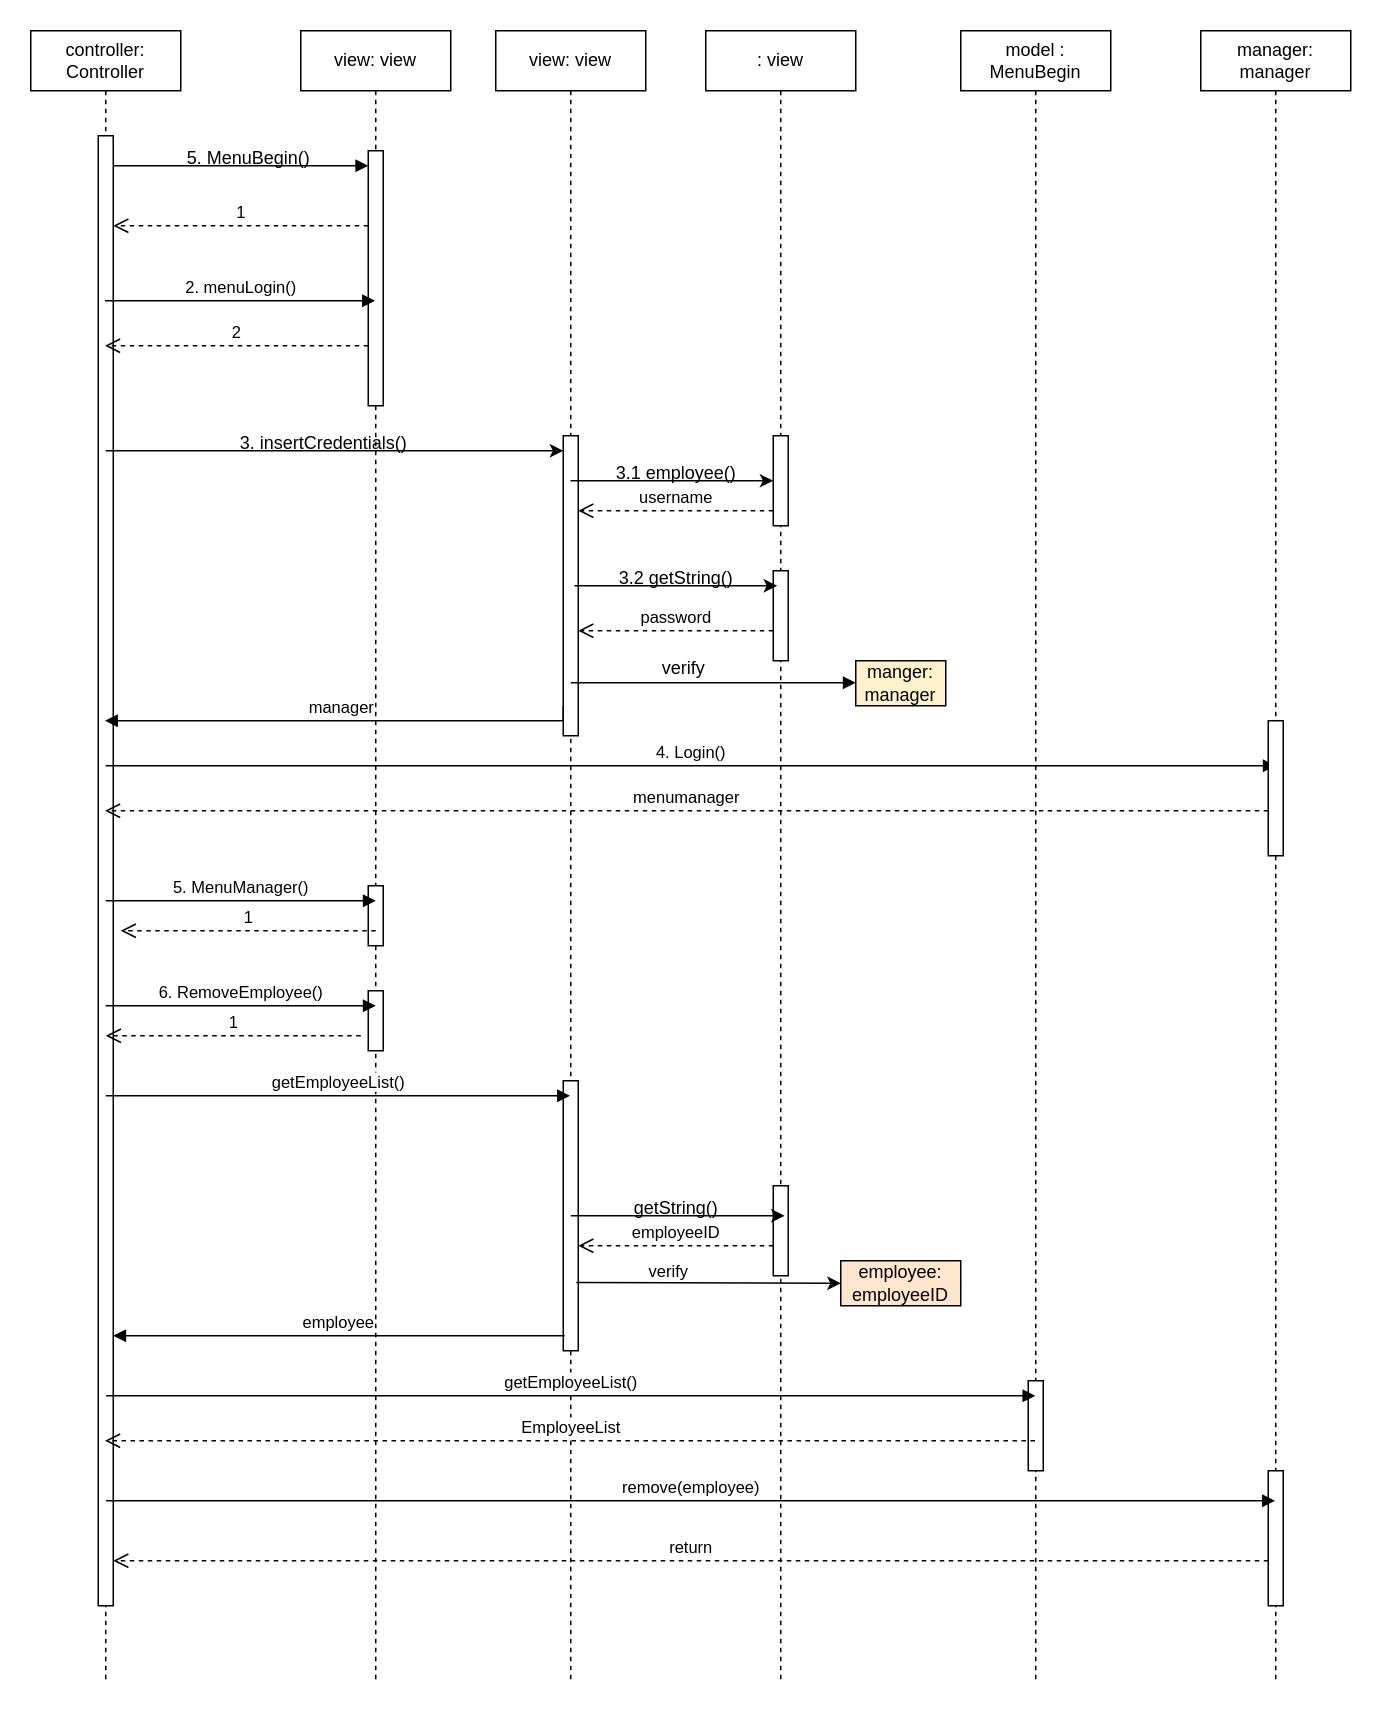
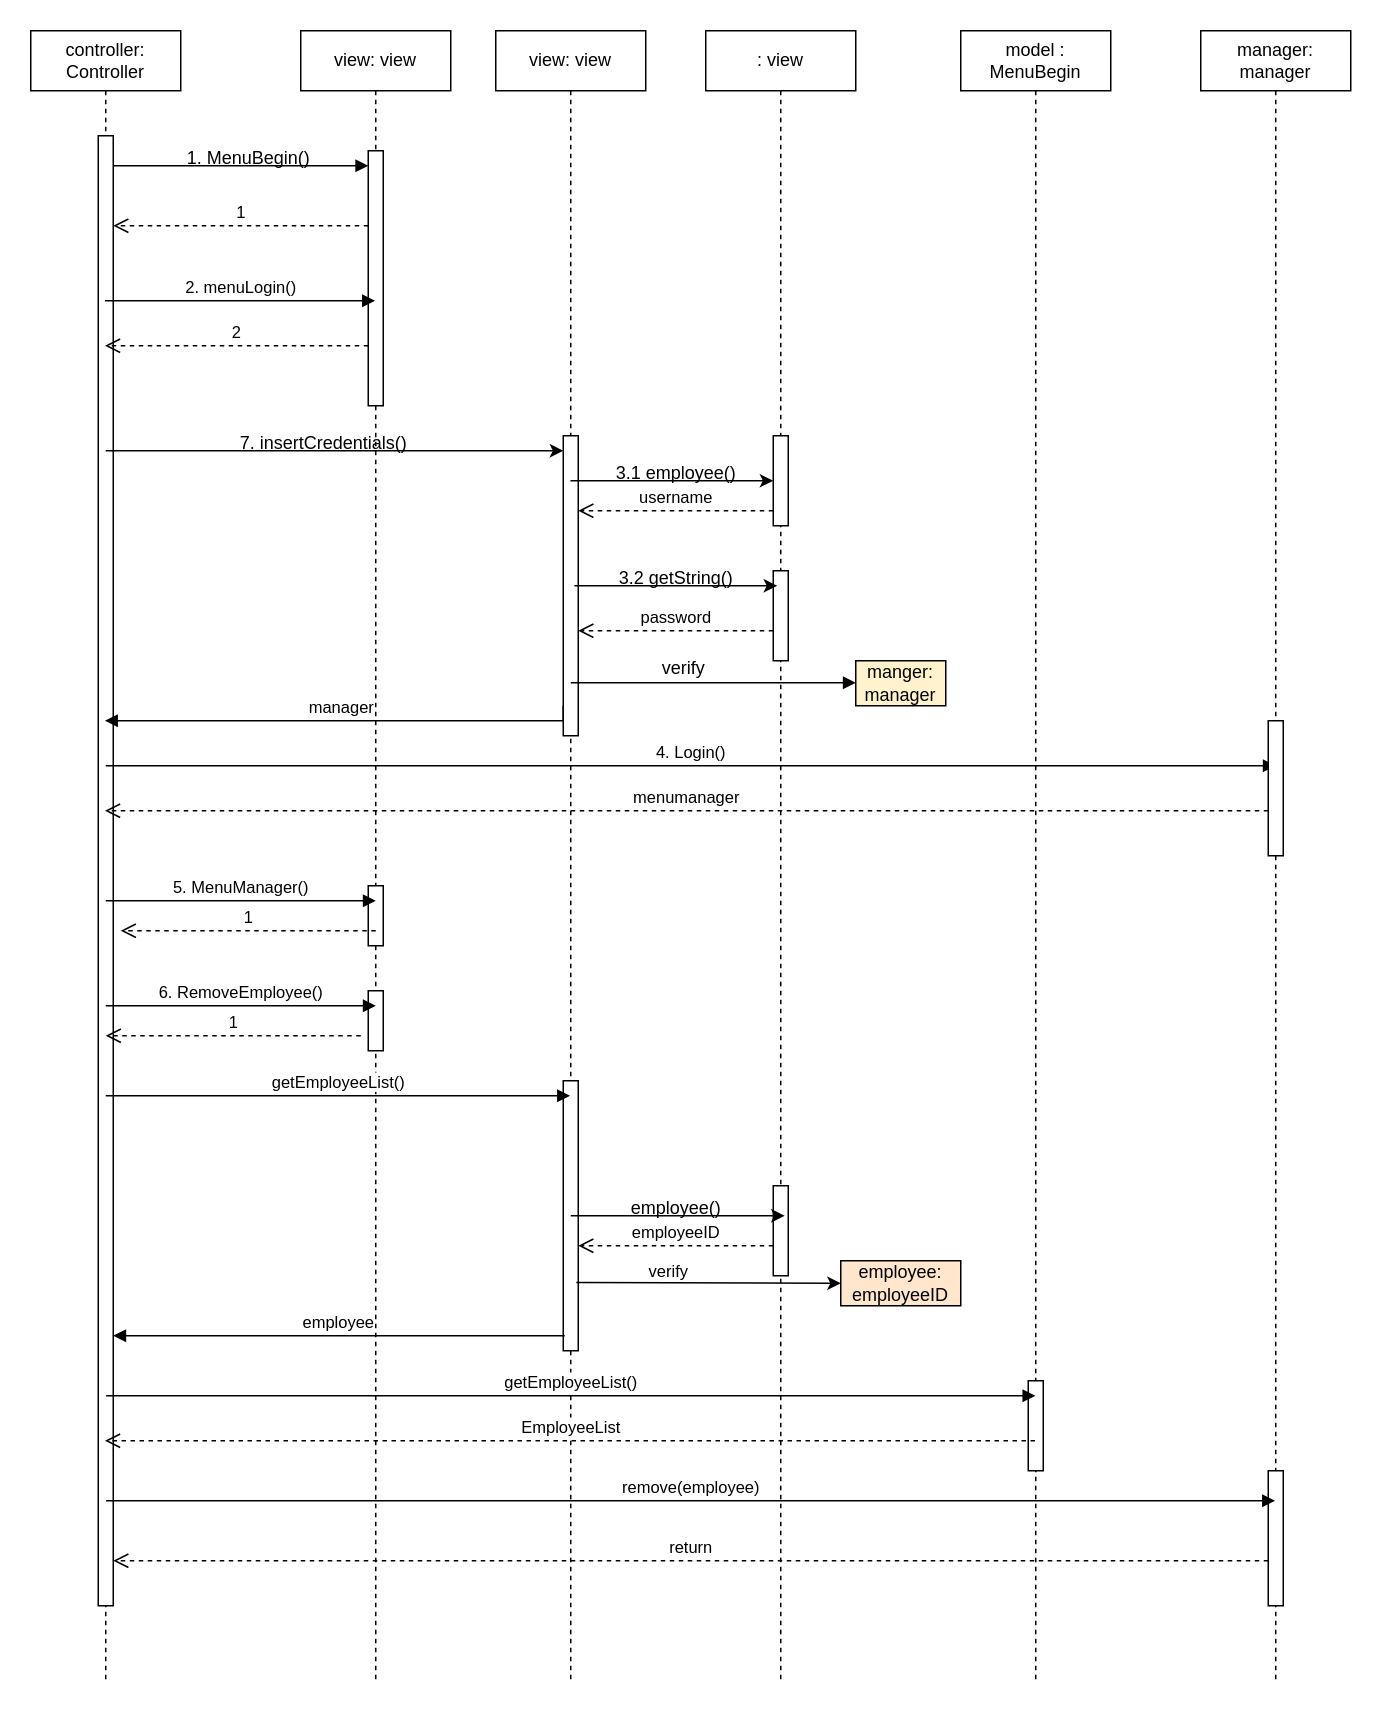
node "5. MenuBegin()": label "5. MenuBegin()" -> "1. MenuBegin()"
node "3. insertCredentials()": label "3. insertCredentials()" -> "7. insertCredentials()"
node "getString()": label "getString()" -> "employee()"
